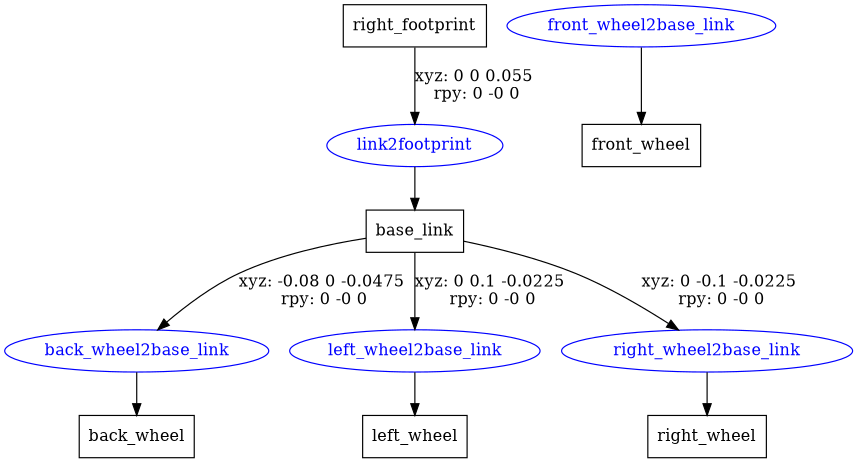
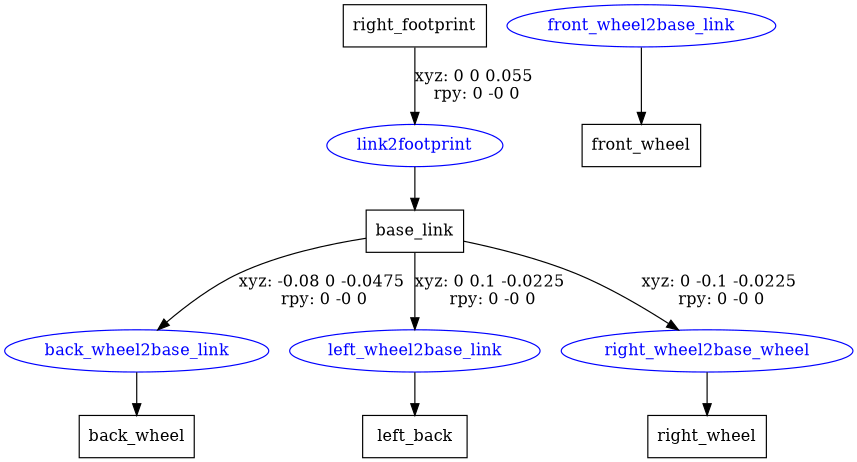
node "right_wheel2base_link": label "right_wheel2base_link" -> "right_wheel2base_wheel"
node "left_wheel": label "left_wheel" -> "left_back"
